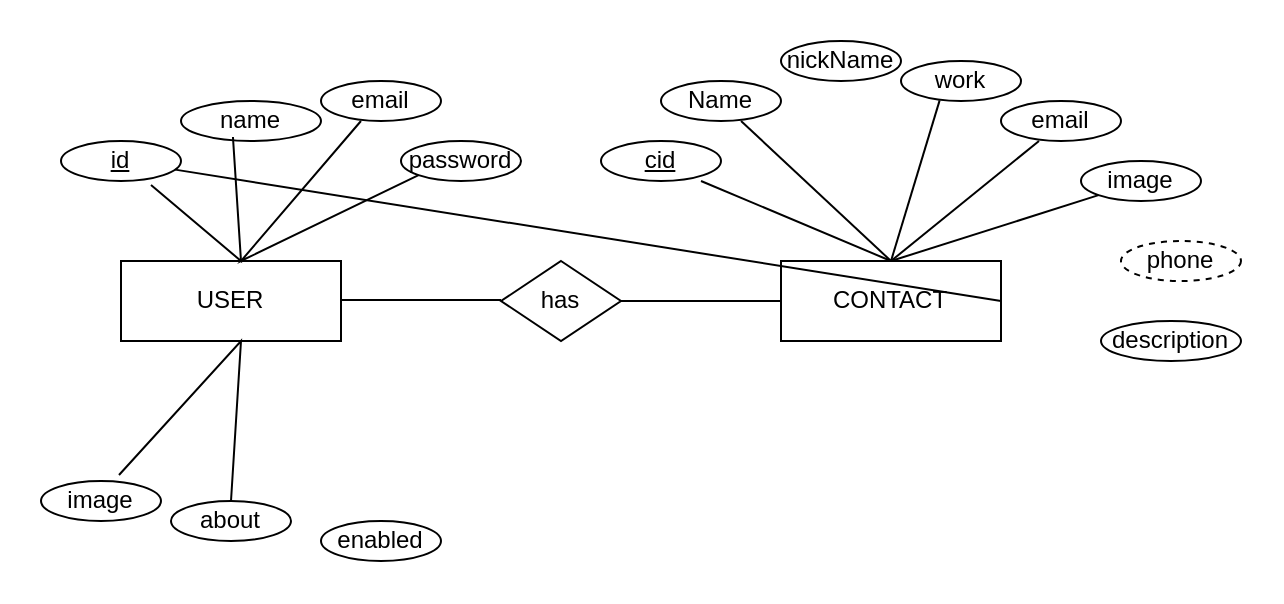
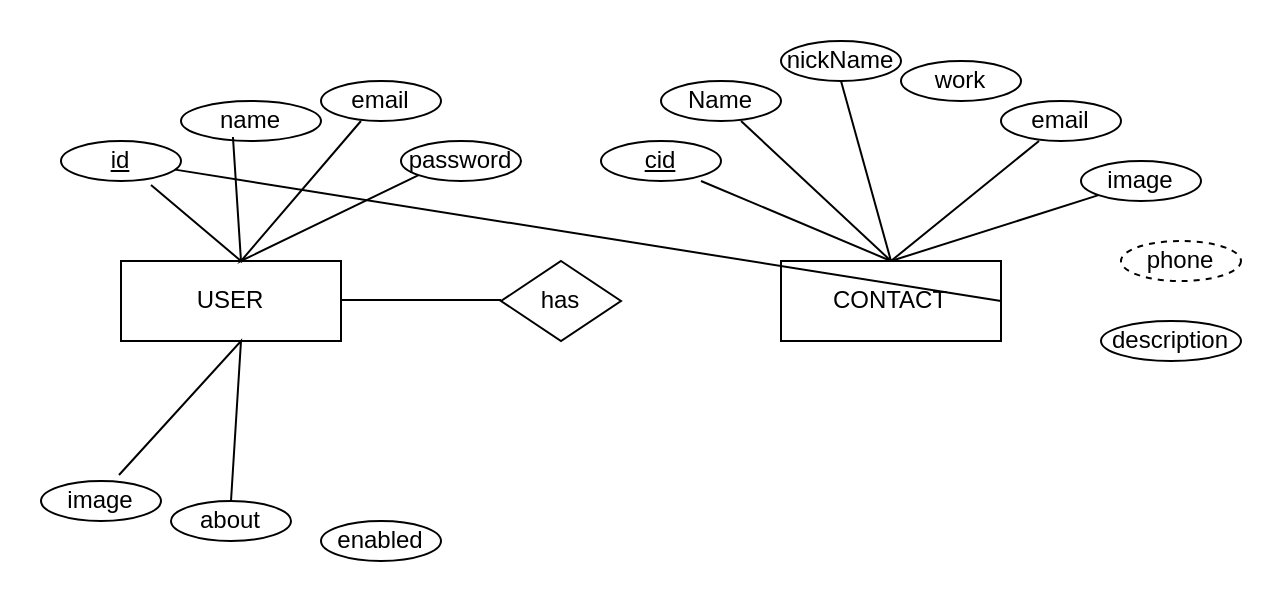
edge "nickName" -- "CONTACT": added
edge "work" -- "CONTACT": removed
edge "has" -- "CONTACT": removed
